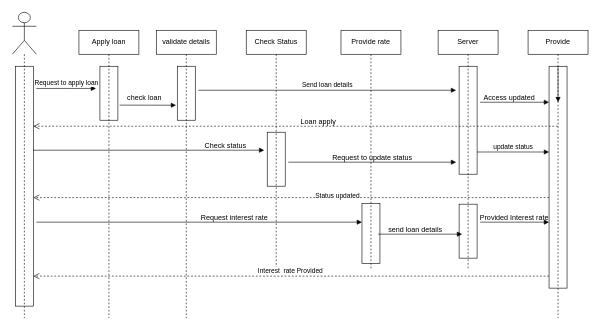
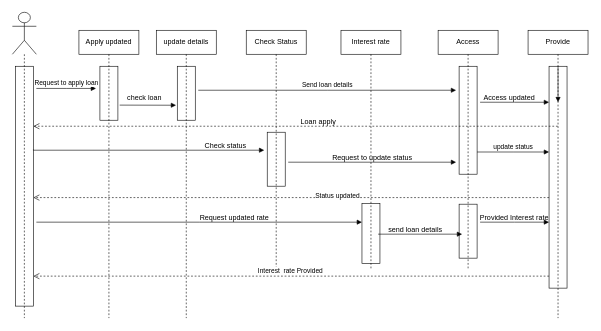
node "Apply loan": label "Apply loan" -> "Apply updated"
node "validate details": label "validate details" -> "update details"
node "Provide rate": label "Provide rate" -> "Interest rate"
node "Server": label "Server" -> "Access"
node "Request interest rate": label "Request interest rate" -> "Request updated rate"
